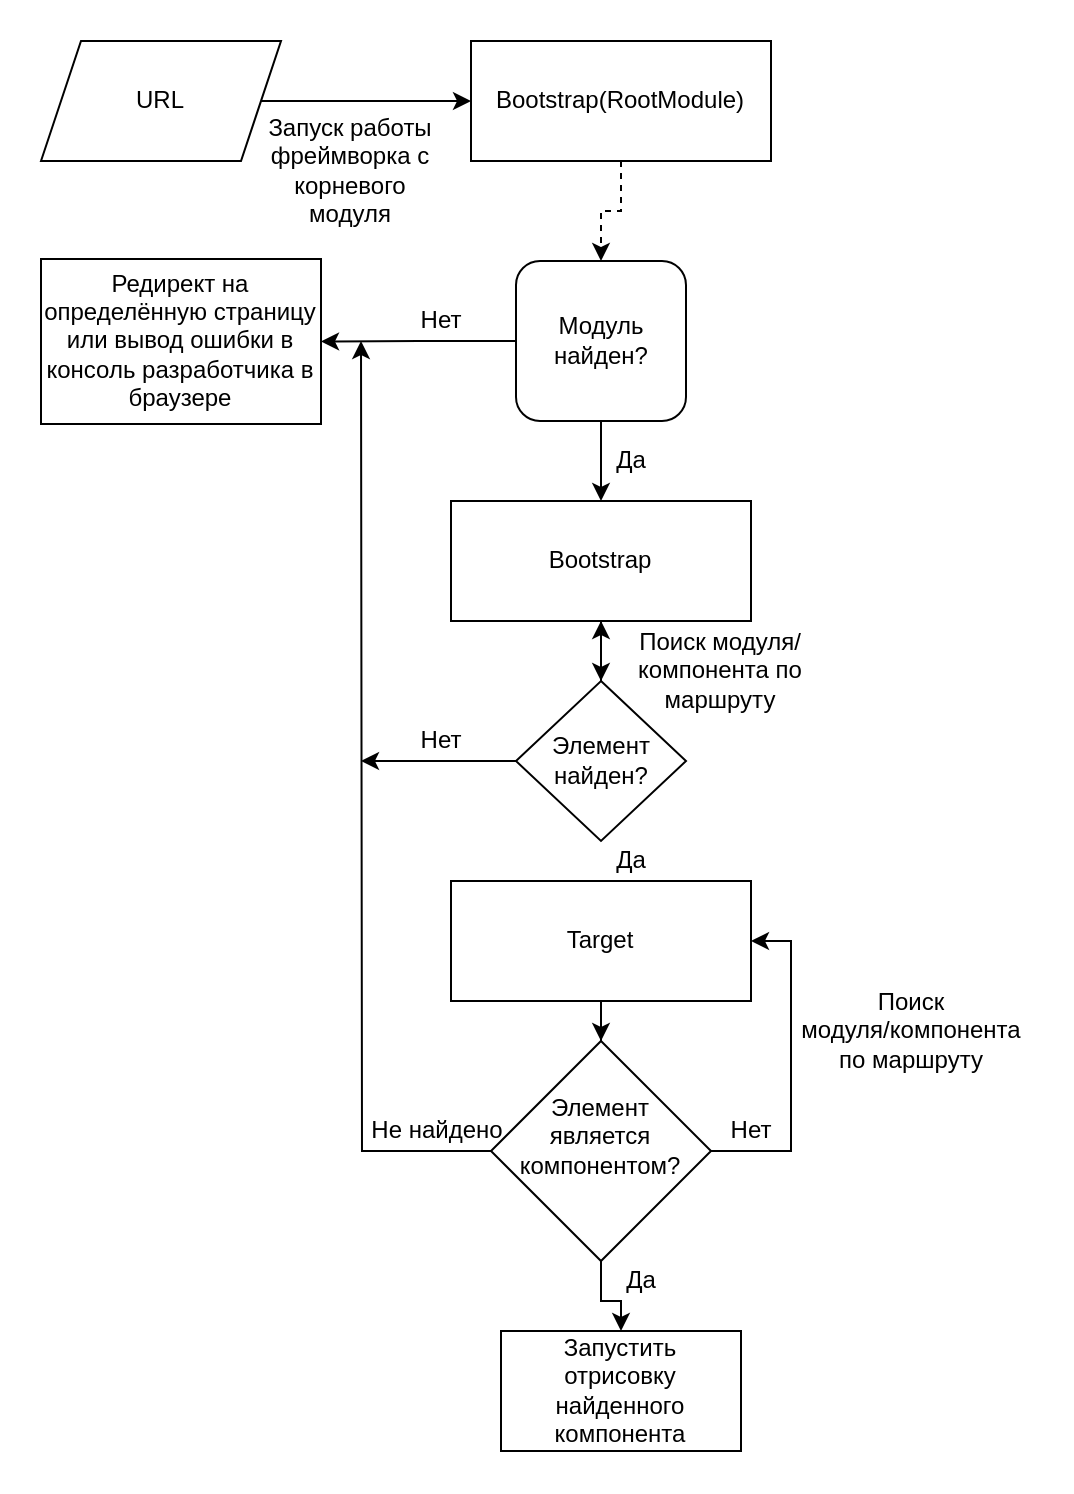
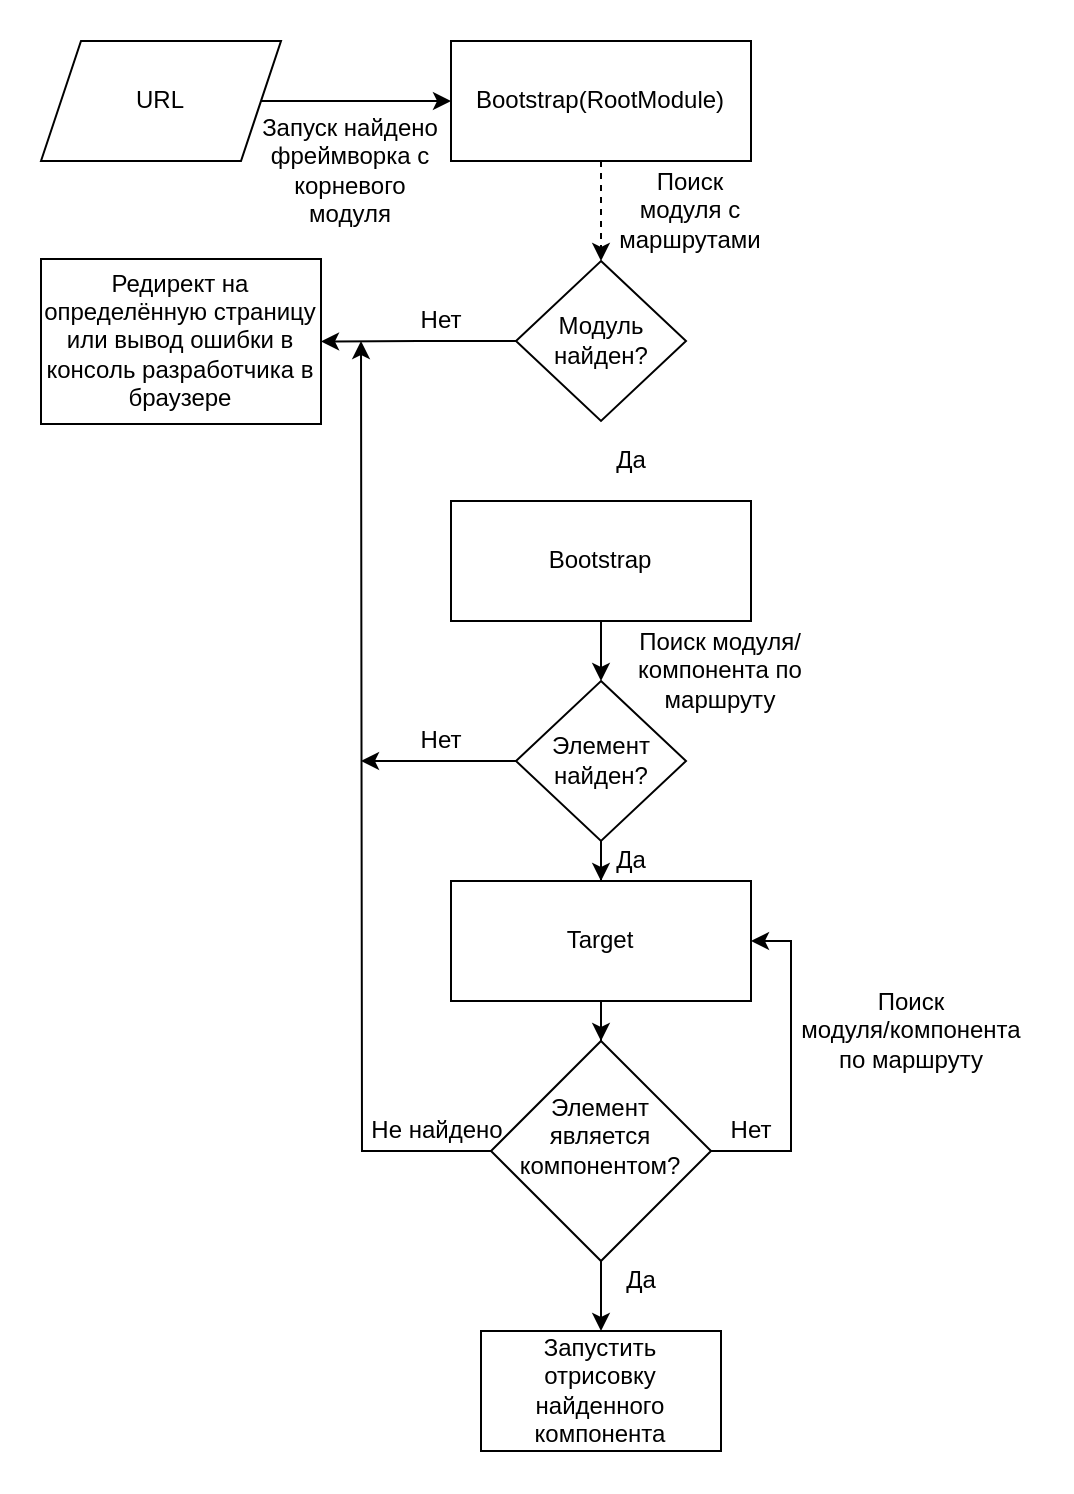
node "Bootstrap(RootModule)": moved (621, 101) -> (601, 101)
node "Запуск работы фреймворка с корневого модуля": label "Запуск работы фреймворка с корневого модуля" -> "Запуск найдено фреймворка с корневого модуля"
node "Поиск модуля с маршрутами": added
node "Модуль найден?": shape rounded rectangle -> diamond
edge "Модуль найден?" -> "Bootstrap": removed
edge "Элемент найден?" -> "Bootstrap": now "Элемент найден?" -> "Target"
node "Запустить отрисовку найденного компонента": moved (621, 1391) -> (601, 1391)
